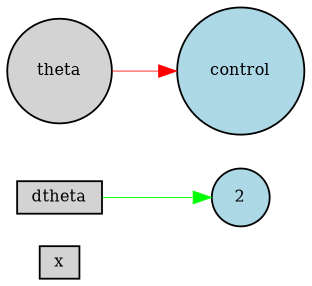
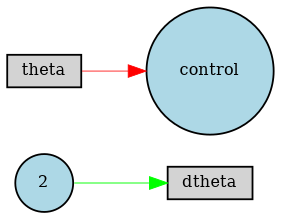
node "theta": shape circle -> box
edge "dtheta" -> "2": reversed
node "x": removed
